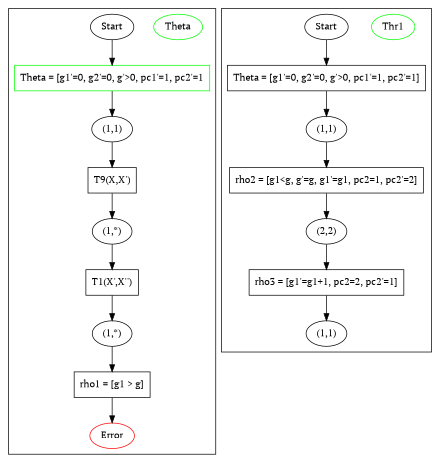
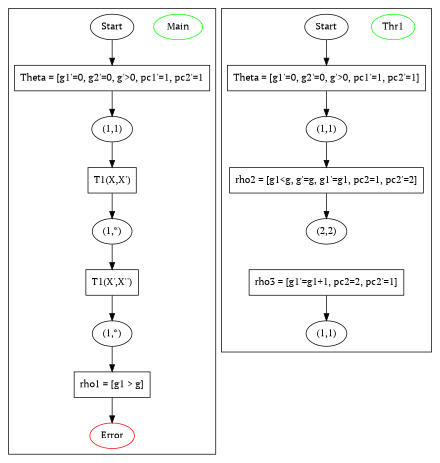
node "Theta": label "Theta" -> "Main"
node "Theta = [g1'=0, g2'=0, g'>0, pc1'=1, pc2'=1": color green -> black
node "T9(X,X')": label "T9(X,X')" -> "T1(X,X')"
edge "(2,2)" -> "rho3 = [g1'=g1+1, pc2=2, pc2'=1]": removed
